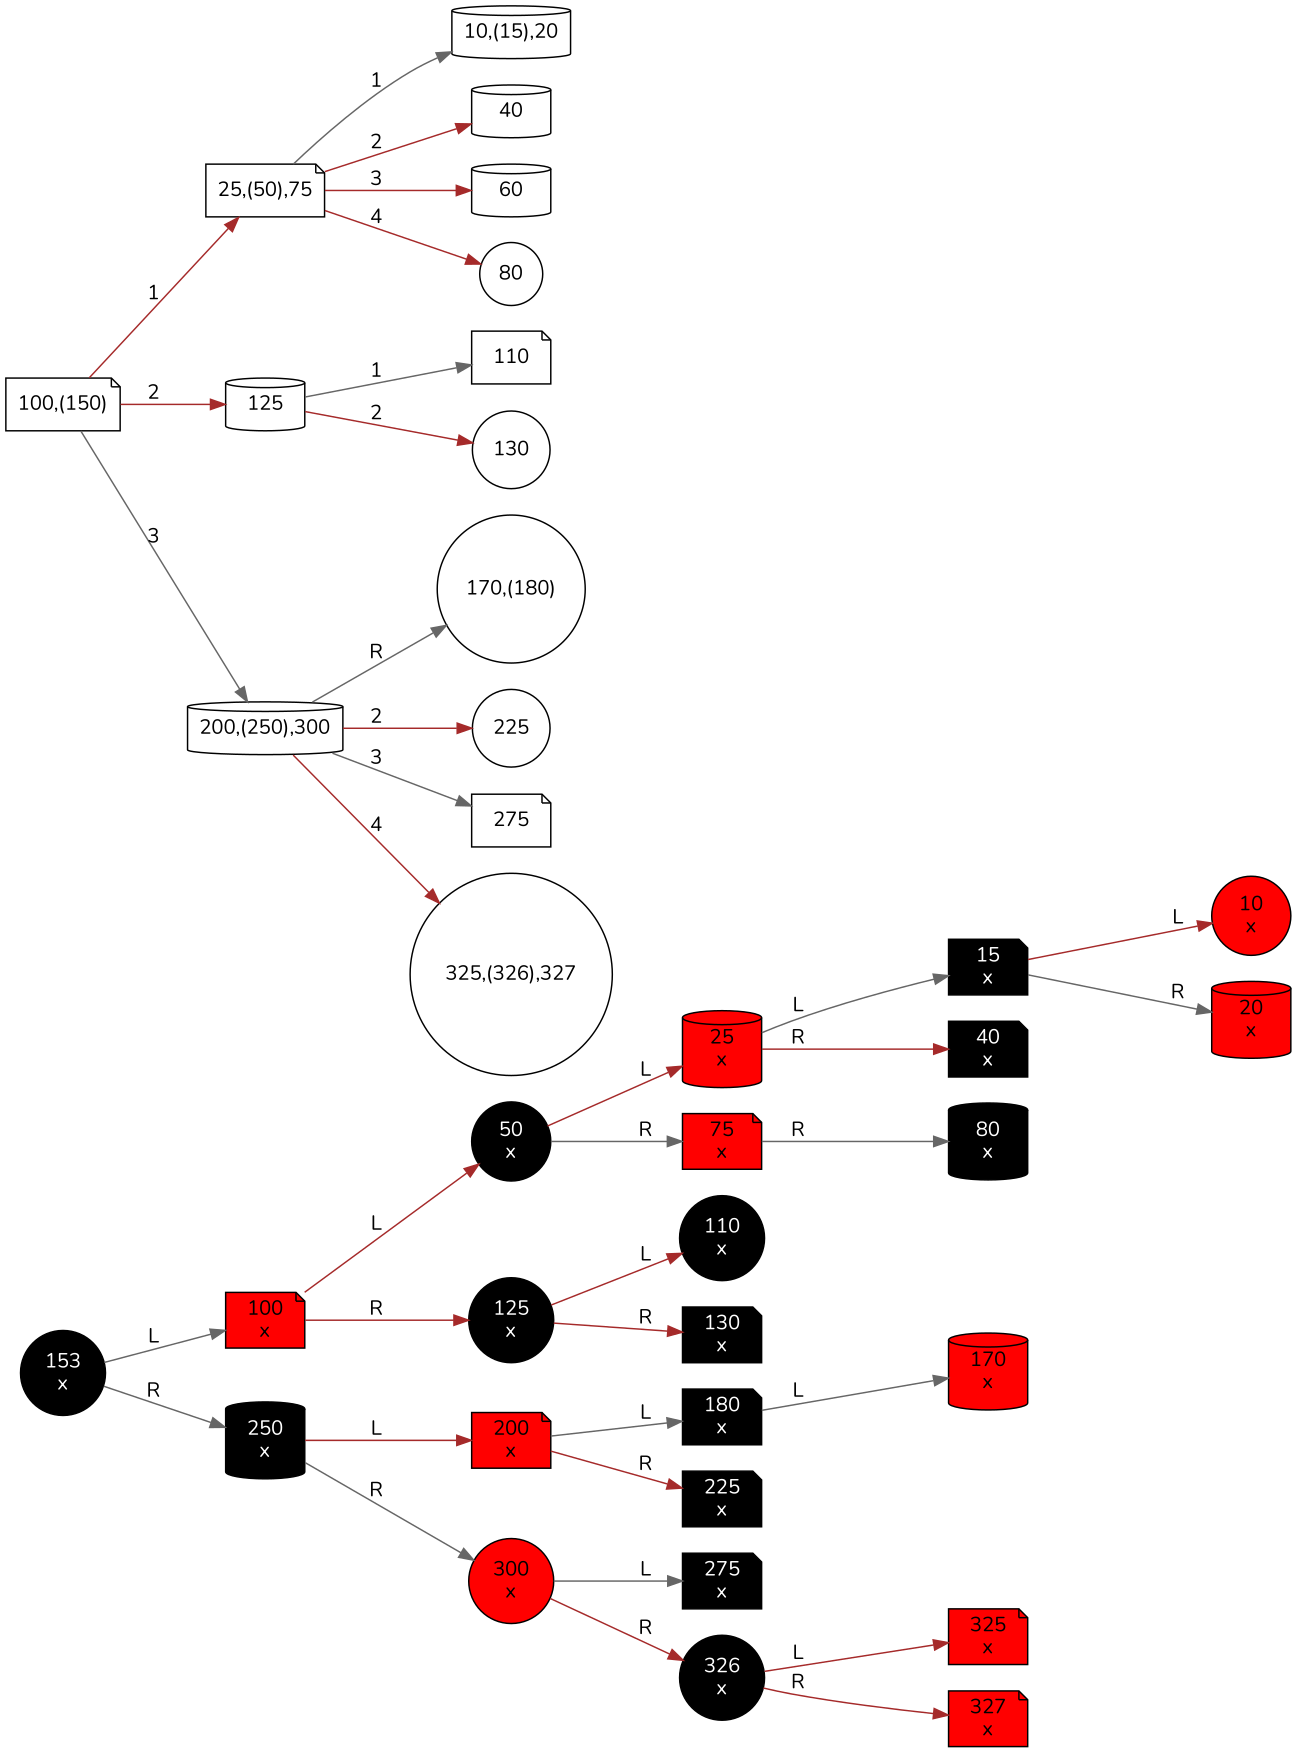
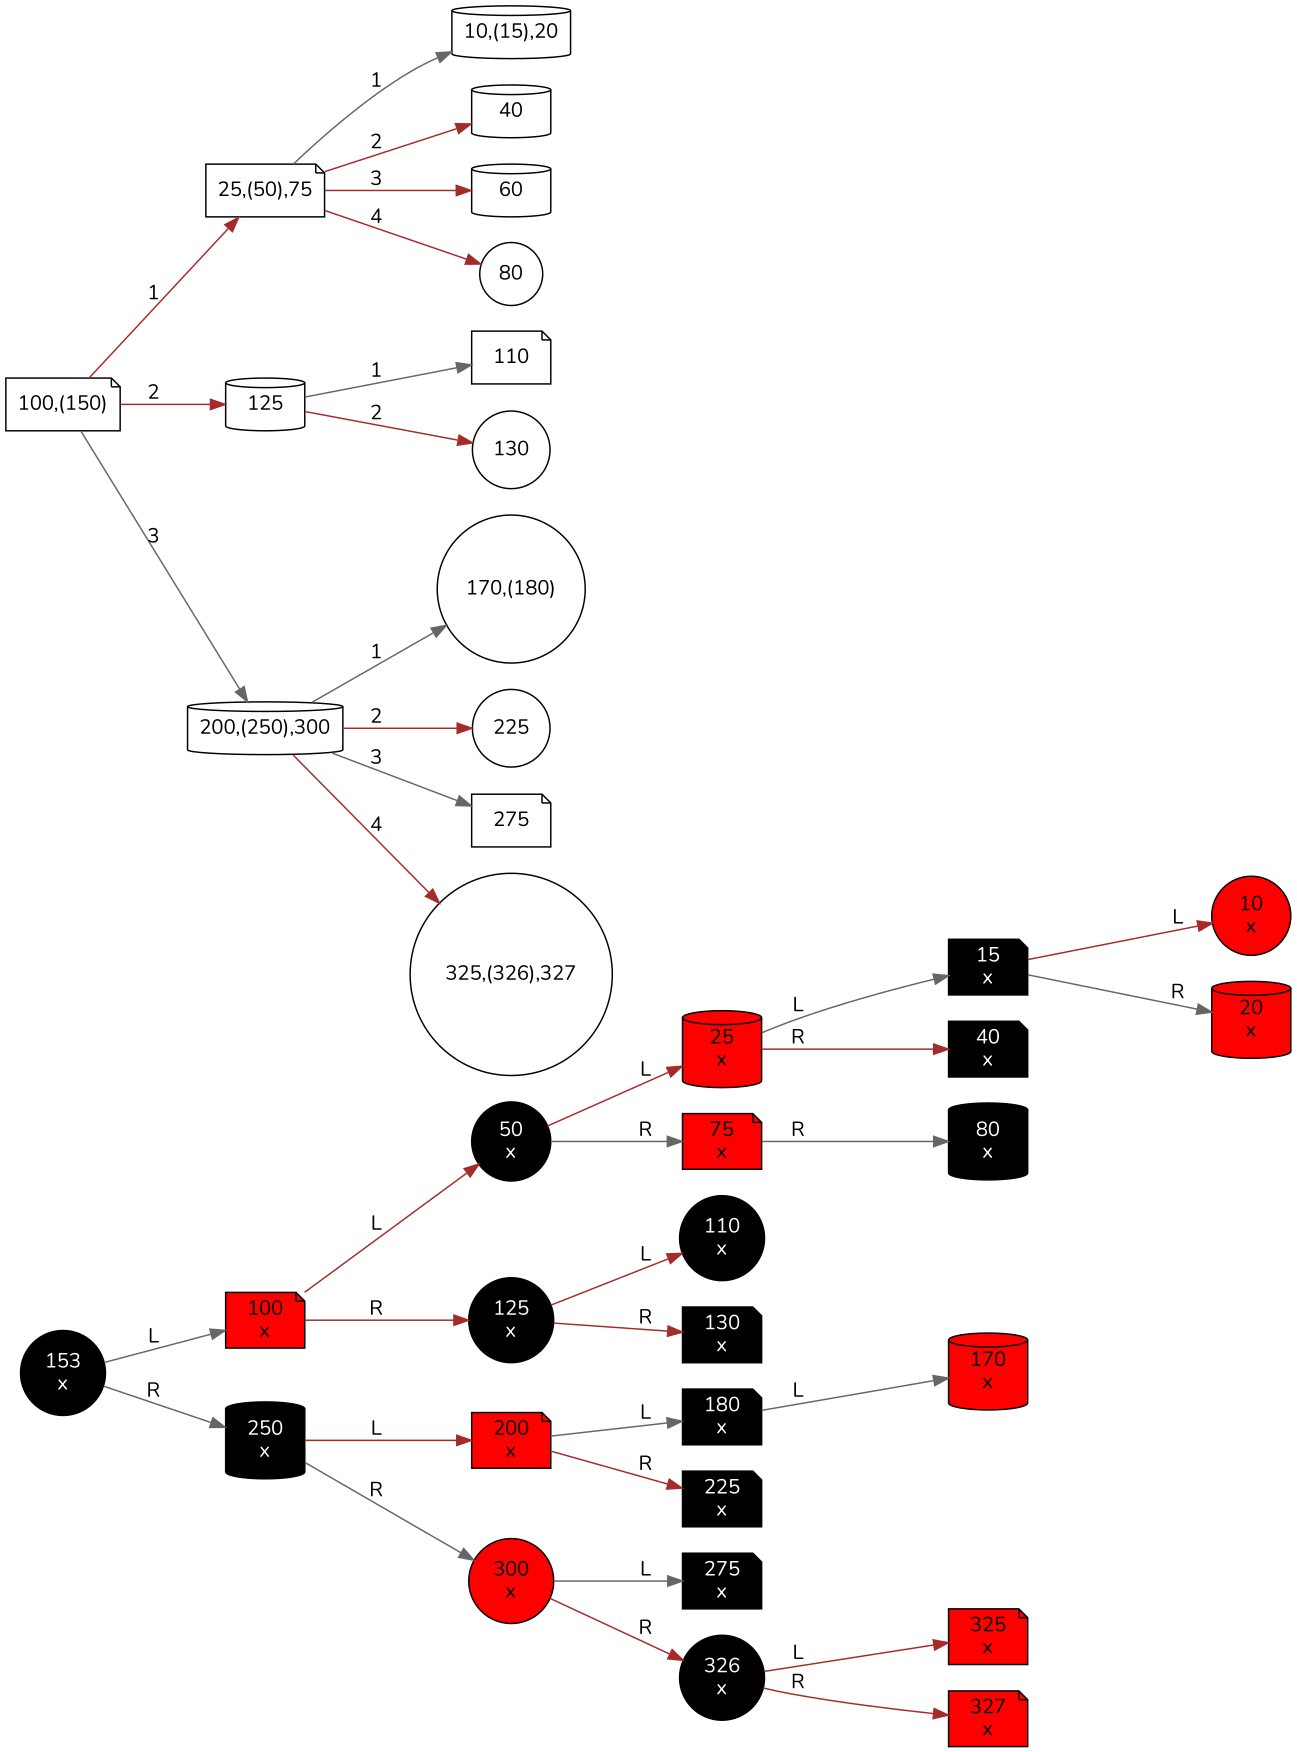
edge "200,(250),300" -> "170,(180)": label "R" -> "1"
